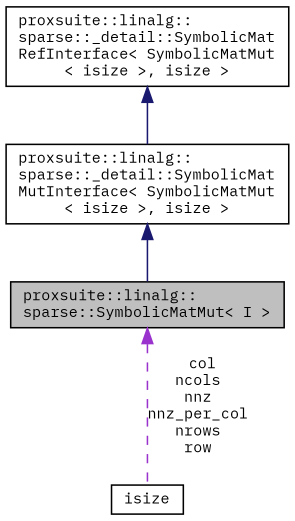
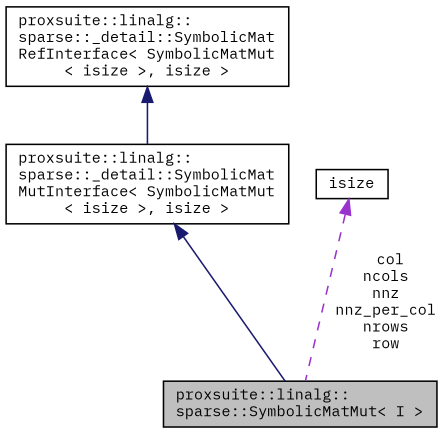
edge "isize" -> "proxsuite::linalg:: sparse::SymbolicMatMut< I >": reversed
